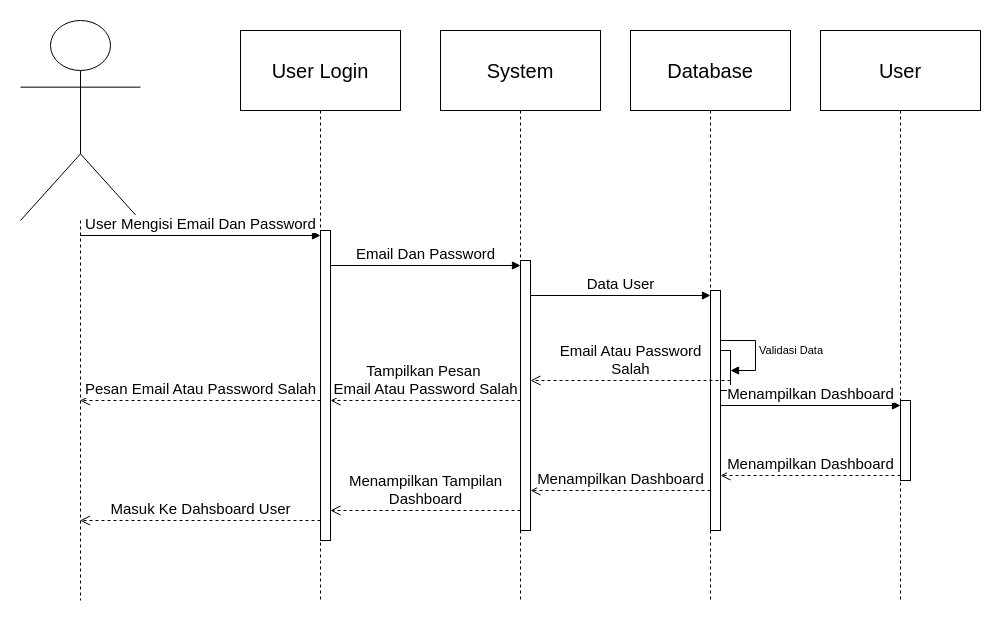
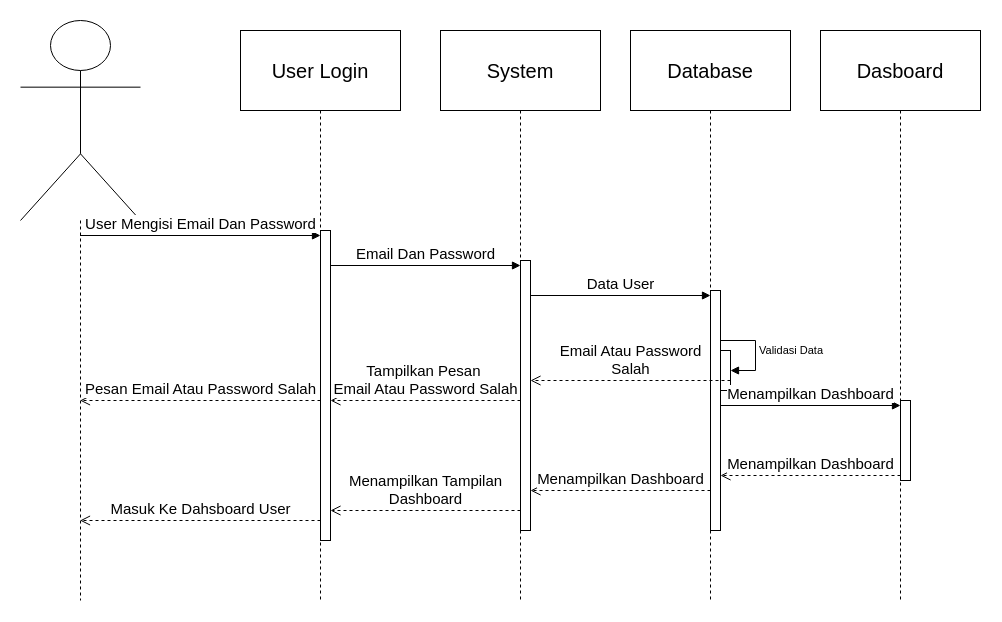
node "User": label "User" -> "Dasboard"
